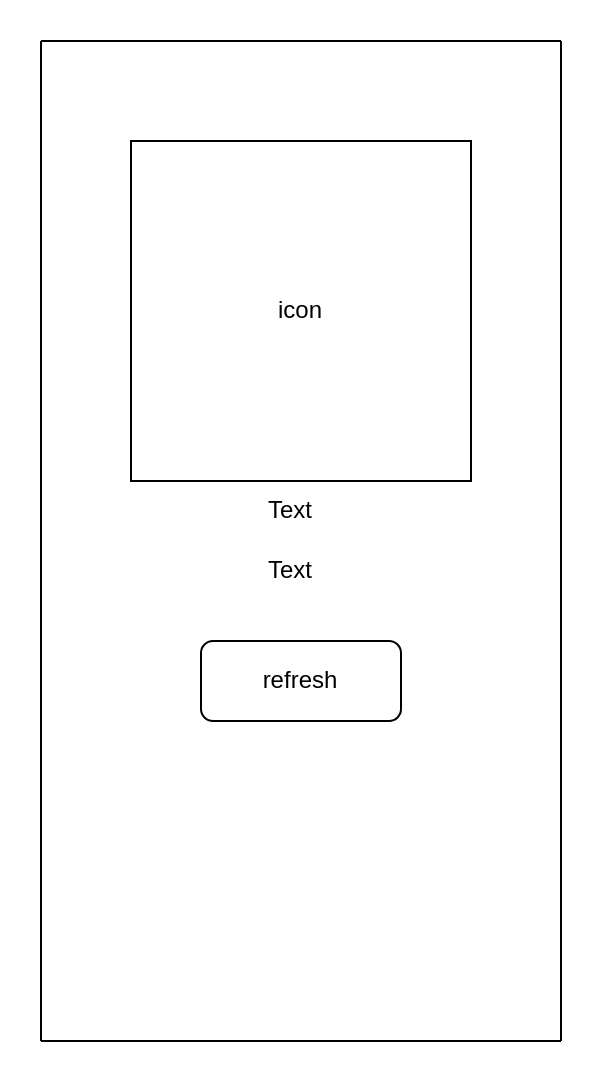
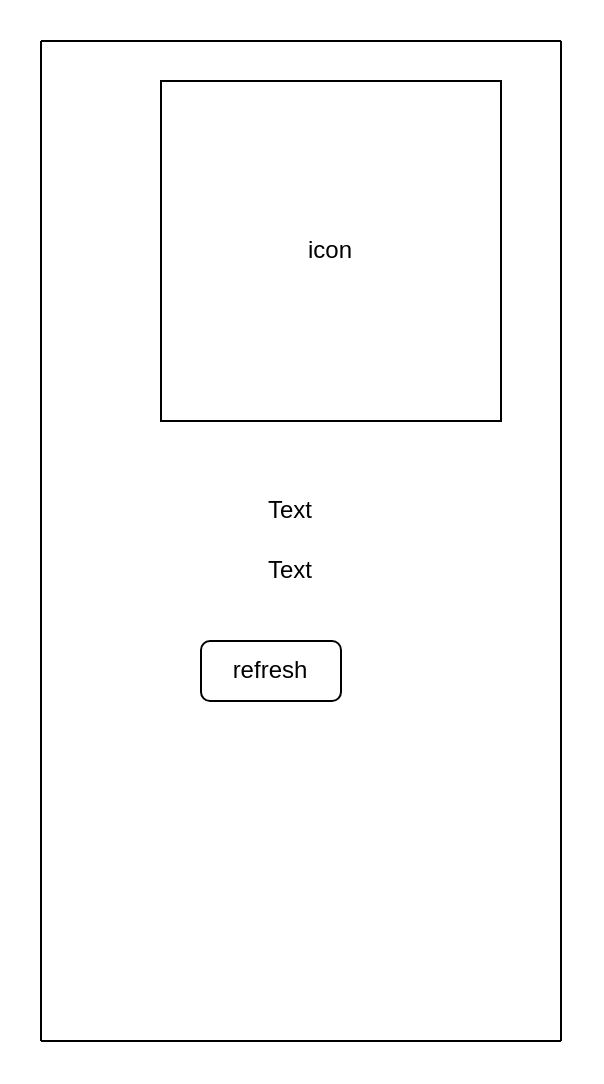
node "icon": moved (301, 311) -> (331, 251)
node "refresh": size 200x80 -> 140x60
